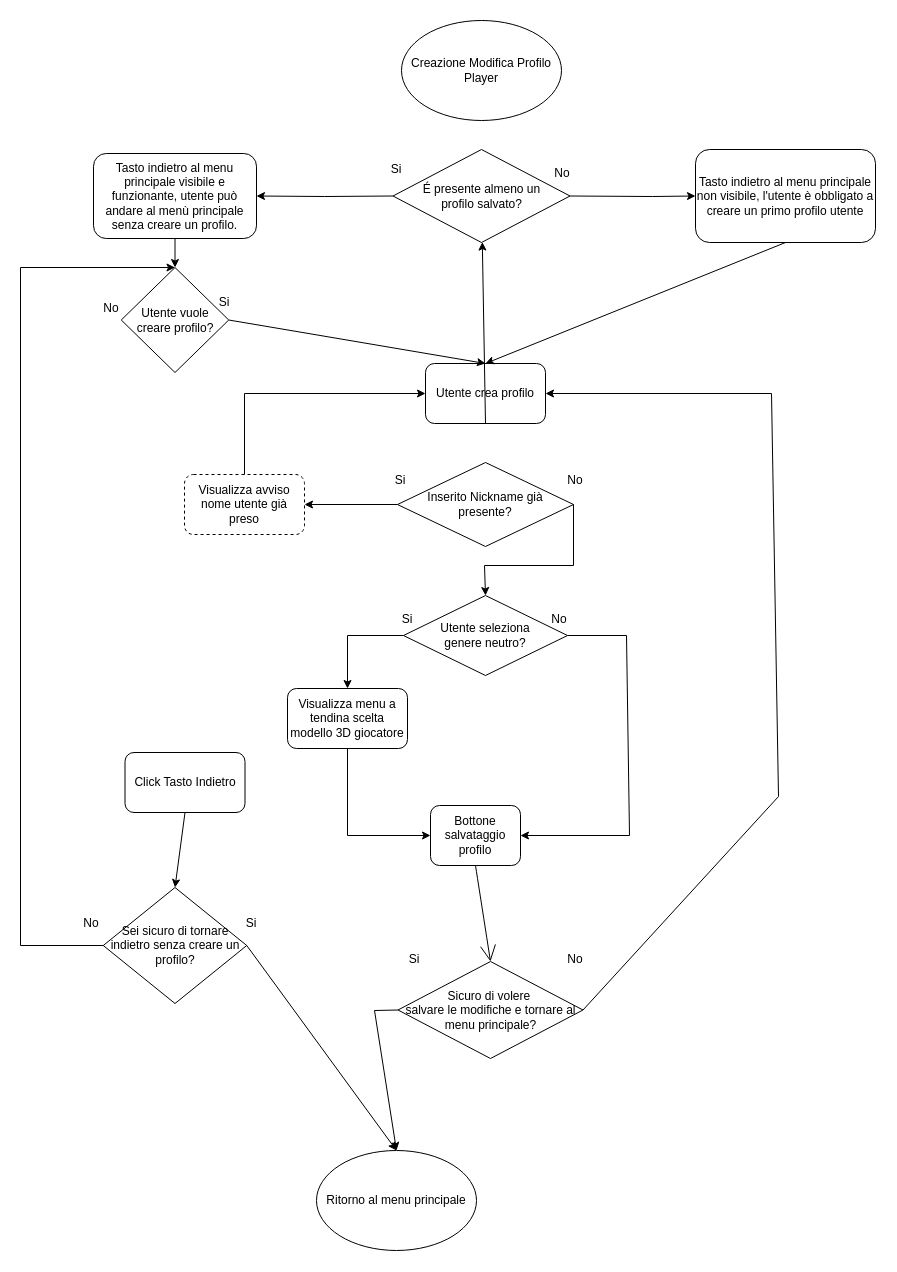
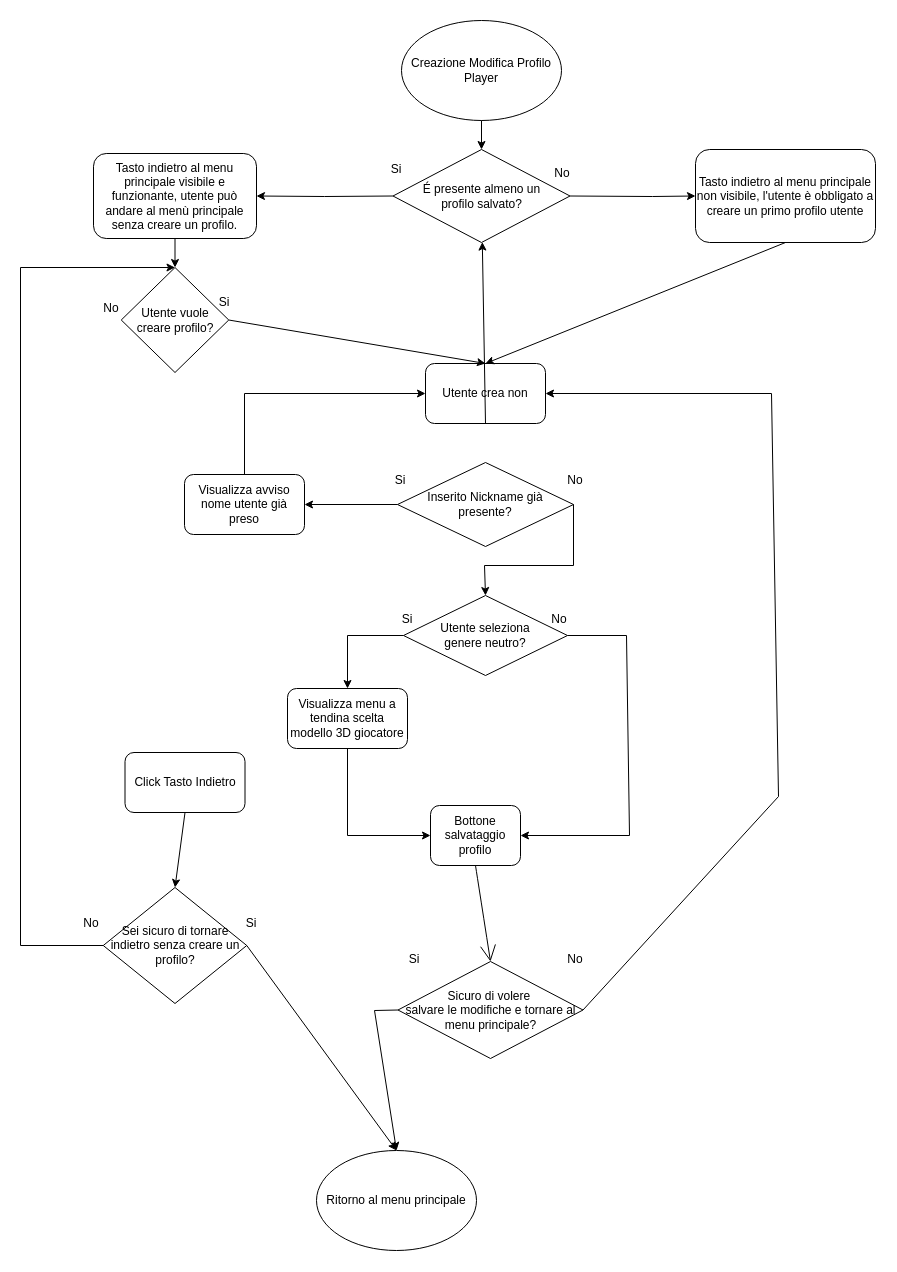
edge "Creazione Modifica Profilo Player" -> "É presente almeno un profilo salvato?": added
node "Utente crea profilo": label "Utente crea profilo" -> "Utente crea non"
node "Visualizza avviso nome utente già preso": style dashed -> solid
